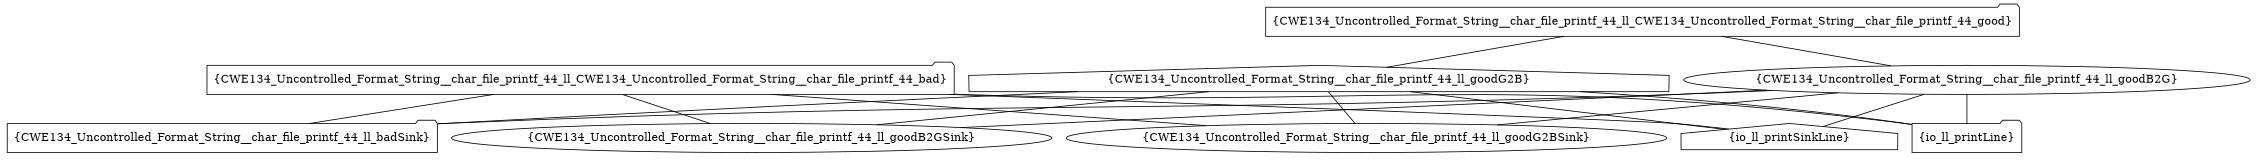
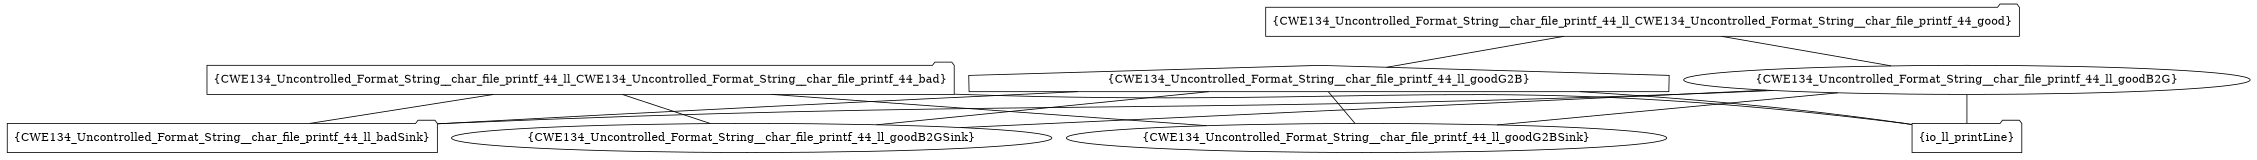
node "{io_ll_printSinkLine}": removed
